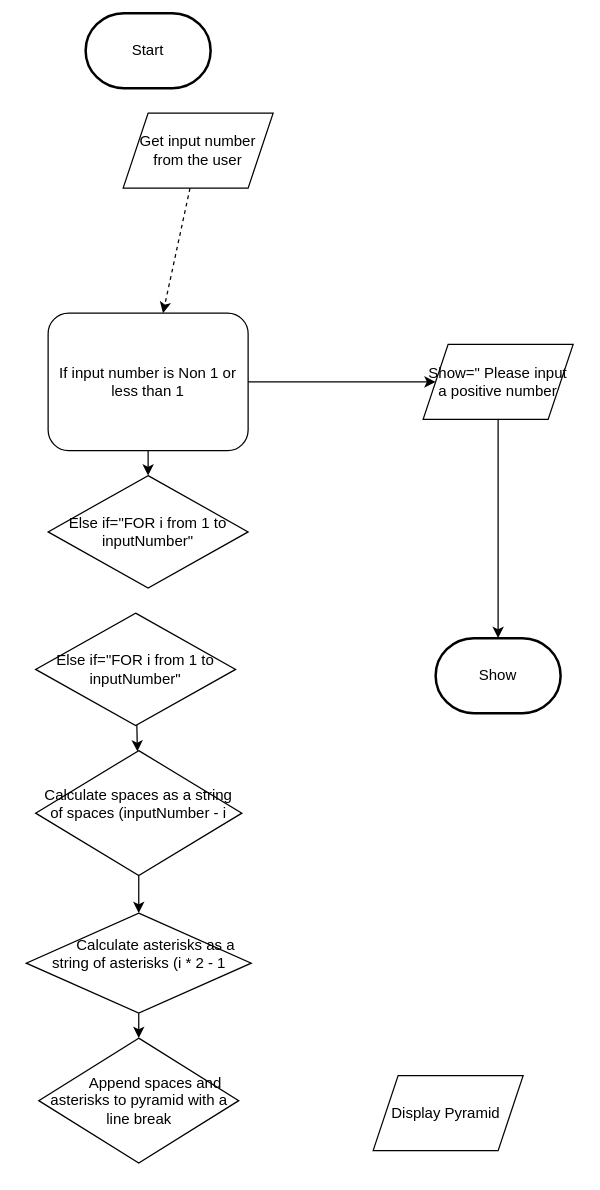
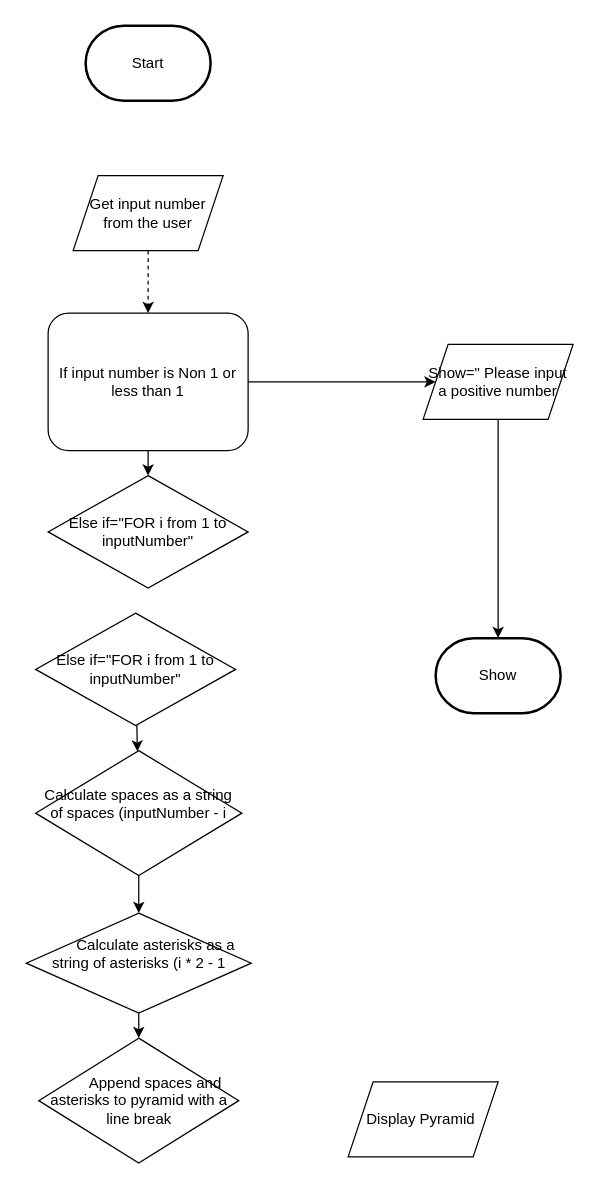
node "Start": moved (148, 51) -> (148, 63)
node "Get input number from the user": moved (198, 151) -> (148, 213)
node "Display Pyramid": moved (448, 1113) -> (423, 1119)
